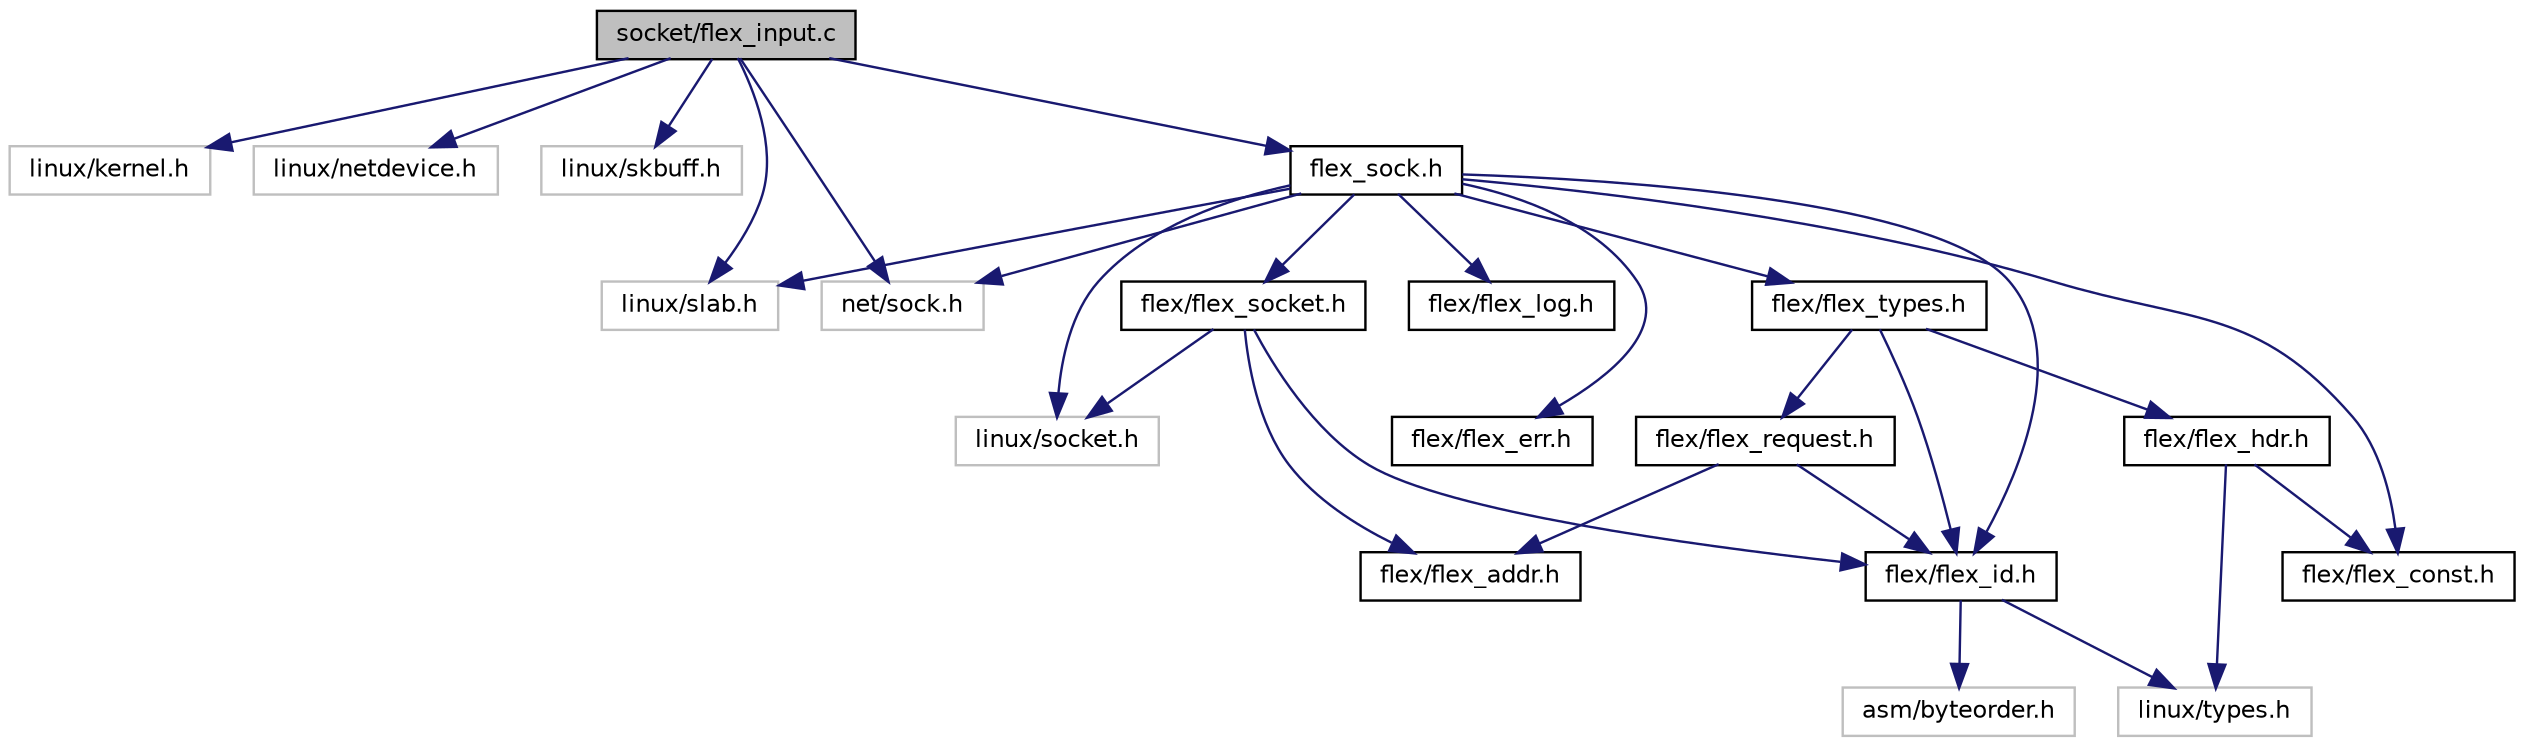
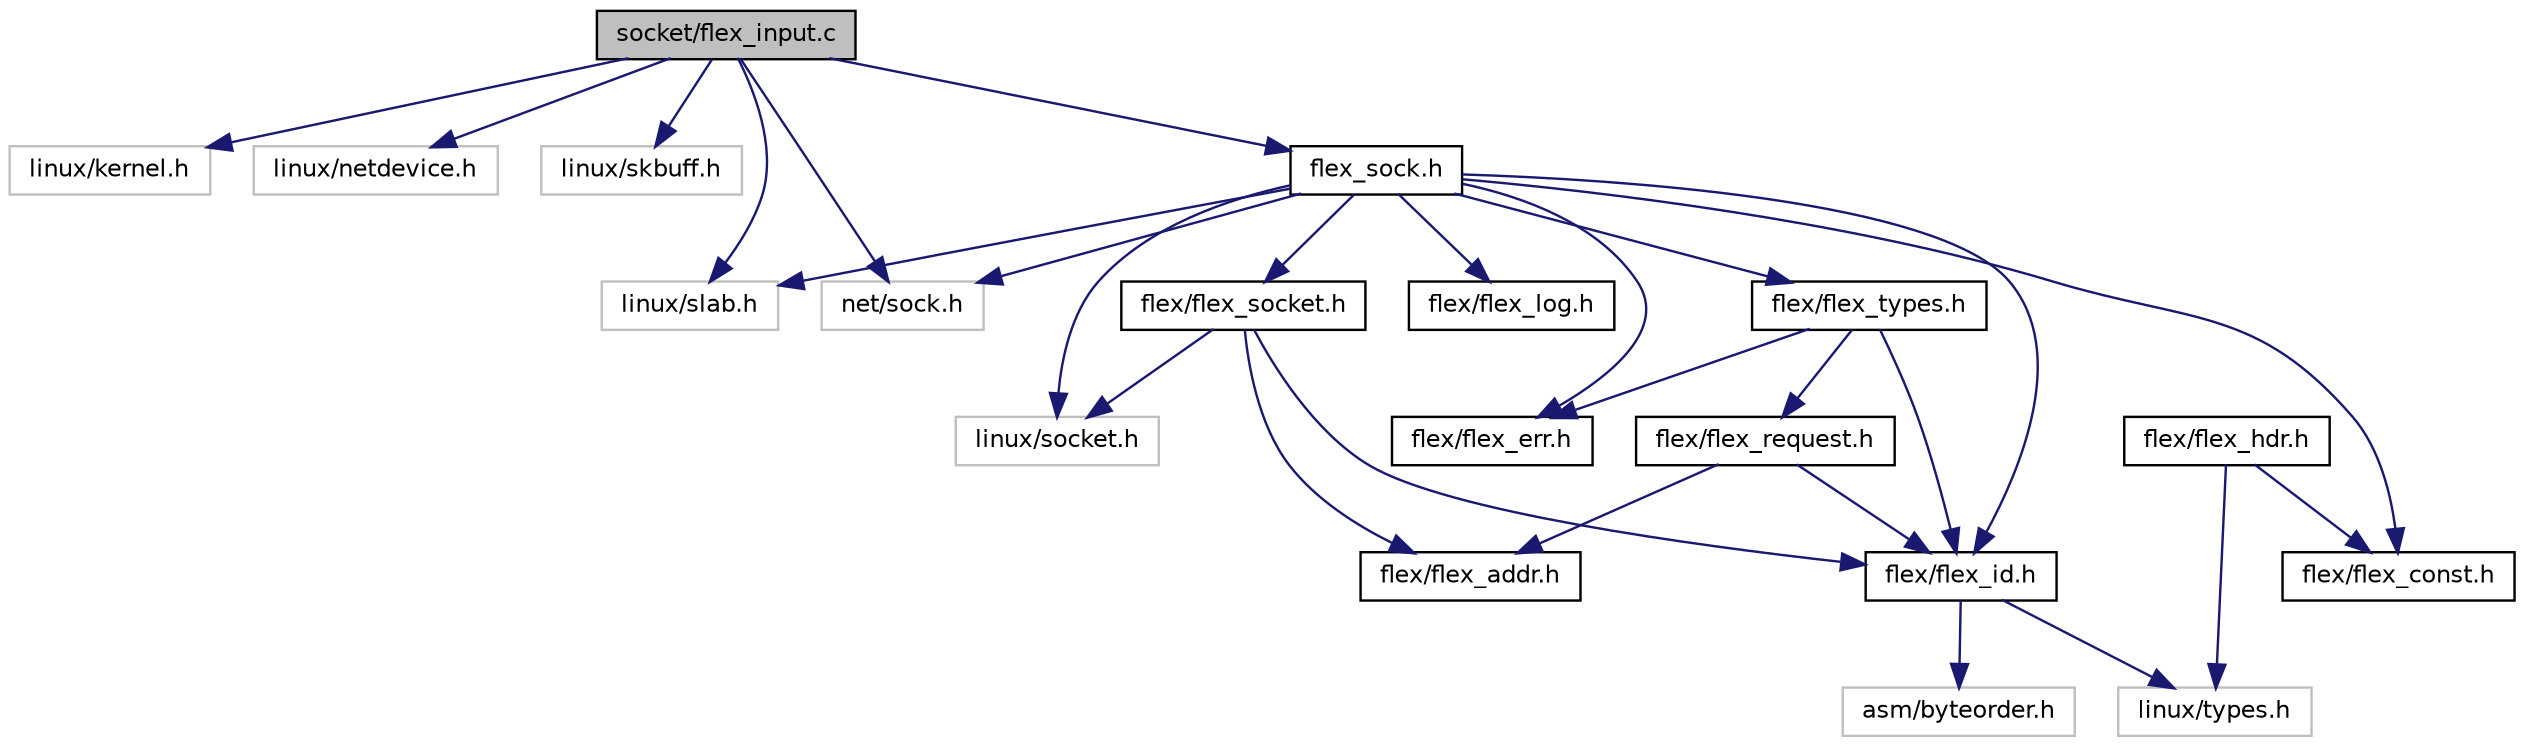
edge "flex/flex_types.h" -> "flex/flex_hdr.h": now "flex/flex_types.h" -> "flex/flex_err.h"
